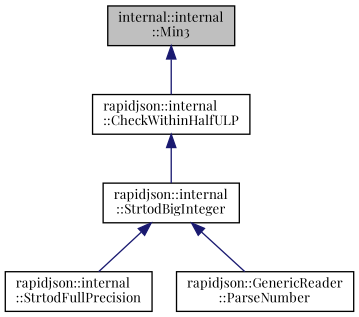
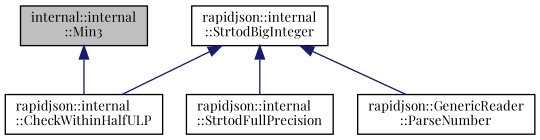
edge "rapidjson::internal ::StrtodBigInteger" -> "rapidjson::internal ::CheckWithinHalfULP": reversed
